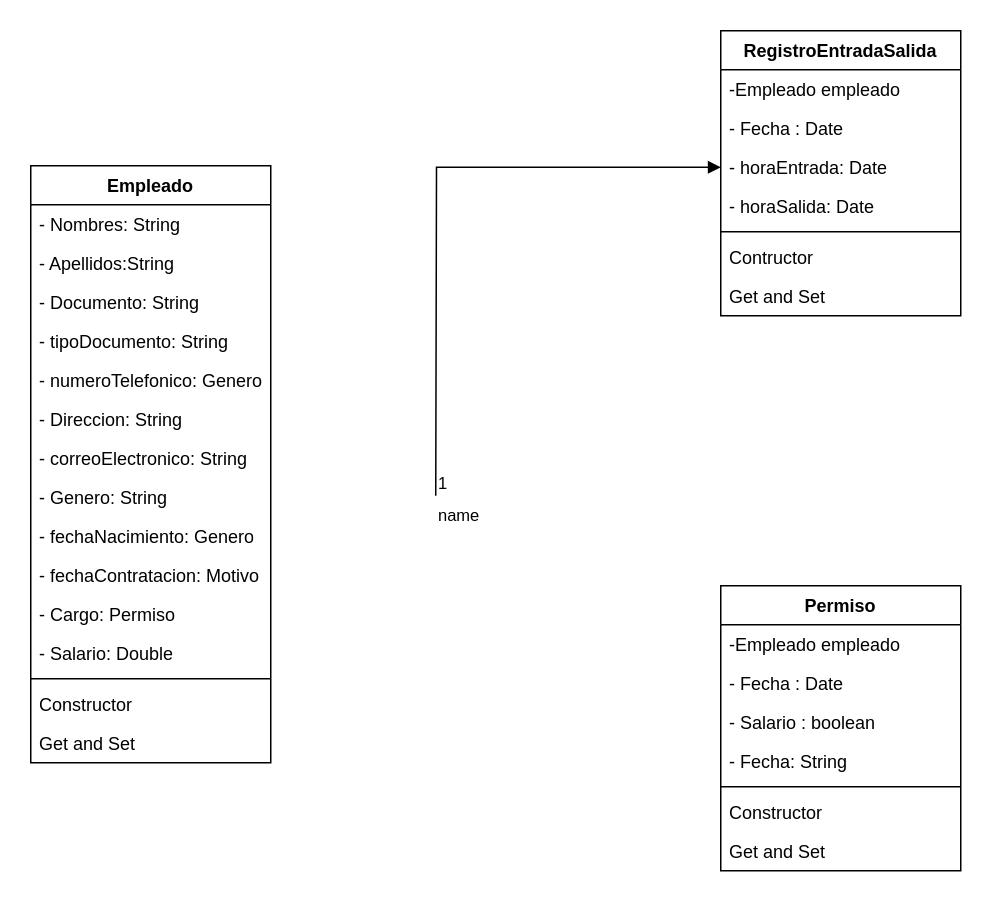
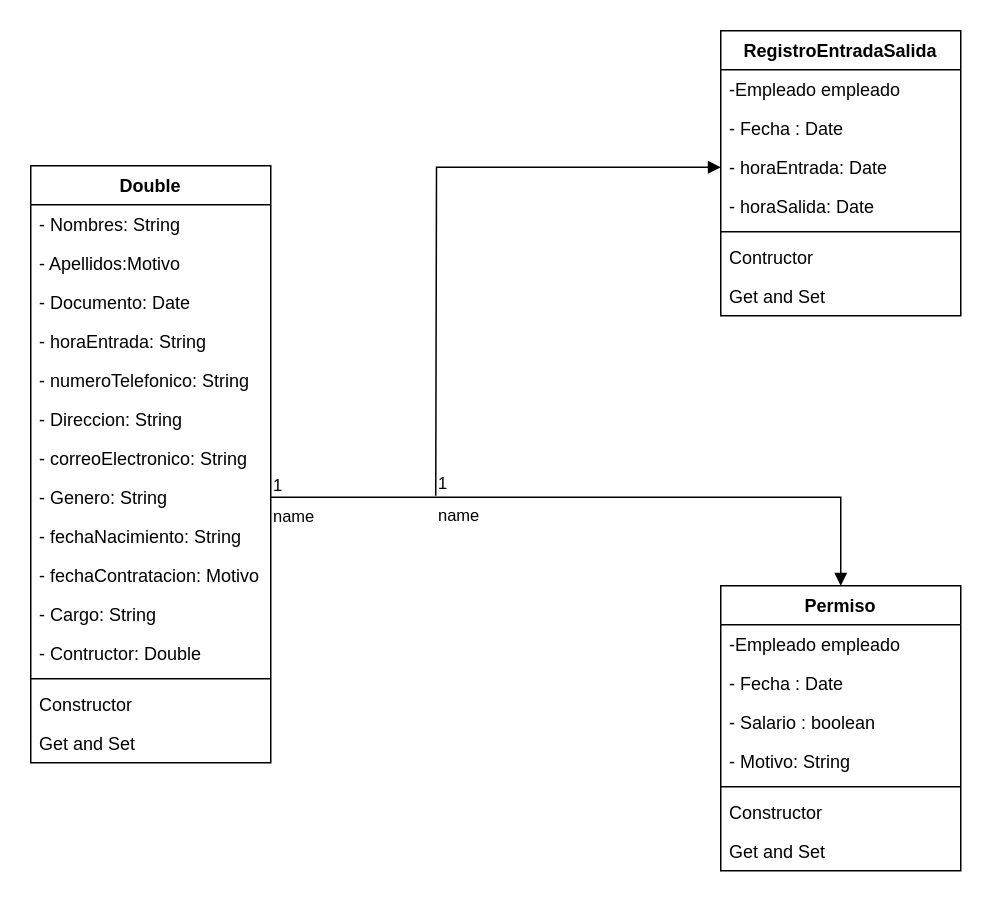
node "Empleado": label "Empleado" -> "Double"
node "- Apellidos:String": label "- Apellidos:String" -> "- Apellidos:Motivo"
node "- Documento: String": label "- Documento: String" -> "- Documento: Date"
node "- tipoDocumento: String": label "- tipoDocumento: String" -> "- horaEntrada: String"
node "- numeroTelefonico: Genero": label "- numeroTelefonico: Genero" -> "- numeroTelefonico: String"
edge "- Genero: String" -> "Permiso": added, labels "1", "name"
node "- fechaNacimiento: Genero": label "- fechaNacimiento: Genero" -> "- fechaNacimiento: String"
node "- Cargo: Permiso": label "- Cargo: Permiso" -> "- Cargo: String"
node "- Salario: Double": label "- Salario: Double" -> "- Contructor: Double"
node "- Fecha: String": label "- Fecha: String" -> "- Motivo: String"
